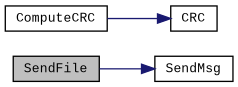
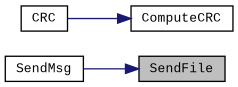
edge "ComputeCRC" -> "CRC": reversed
edge "SendFile" -> "SendMsg": reversed
